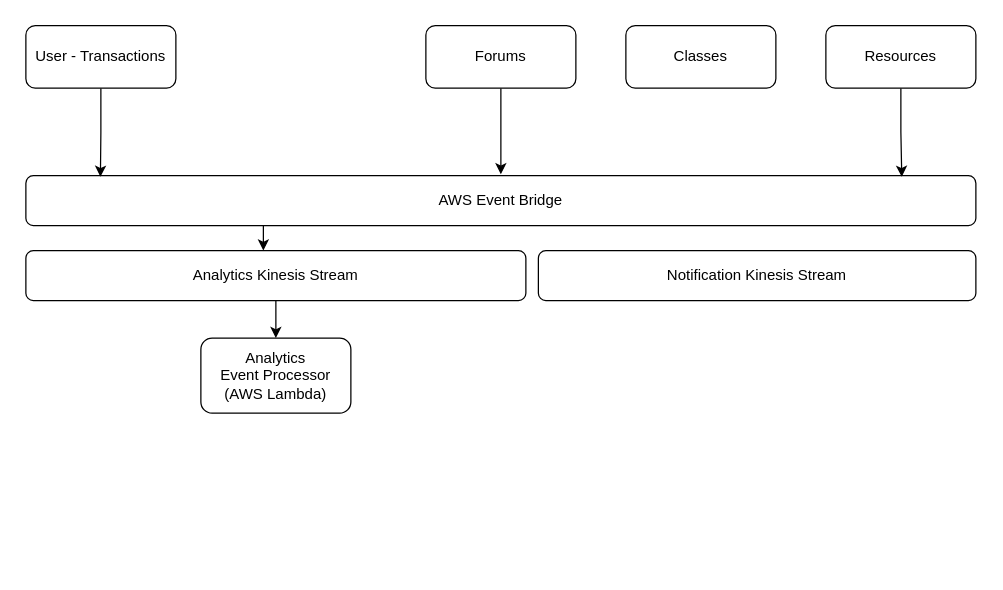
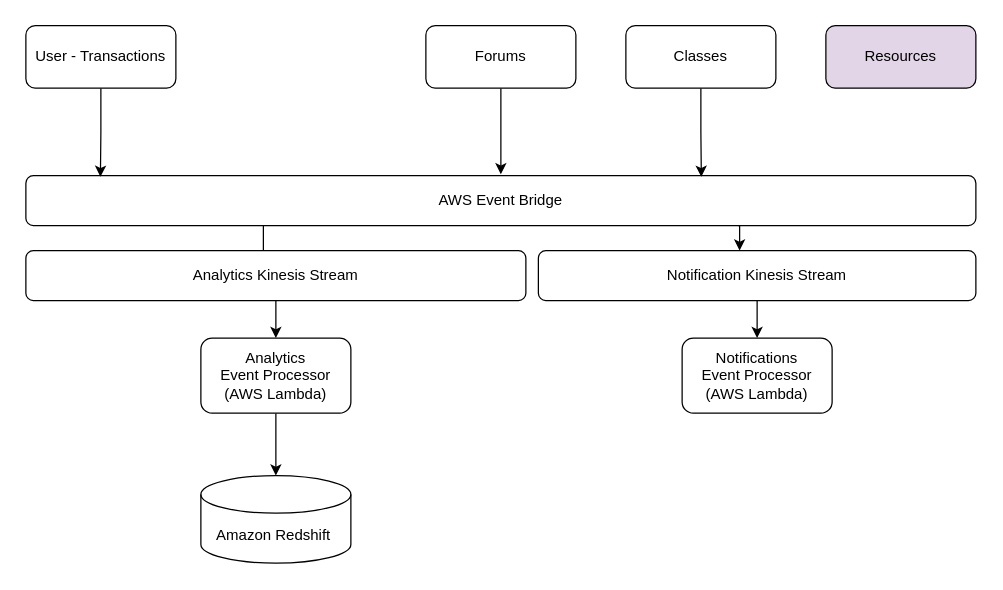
node "Resources": fillcolor #ffffff -> #e1d5e7
edge "Classes" -> "AWS Event Bridge": added
edge "Resources" -> "AWS Event Bridge": removed
edge "AWS Event Bridge" -> "Notification Kinesis Stream": added
edge "AWS Event Bridge" -> "Analytics Kinesis Stream": arrowhead classic -> none
edge "Notification Kinesis Stream" -> "Notifications Event Processor (AWS Lambda)": added
node "Notifications Event Processor (AWS Lambda)": added
edge "Analytics Event Processor (AWS Lambda)" -> "Amazon Redshift": added
node "Amazon Redshift": added
